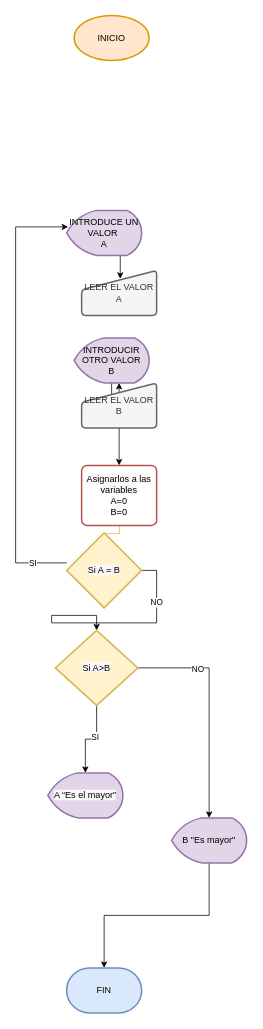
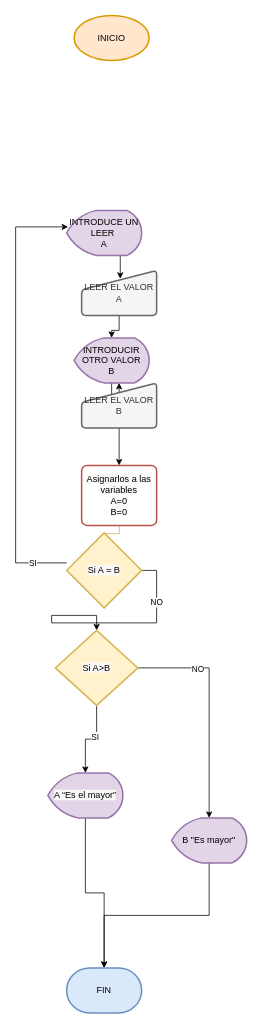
node "INTRODUCE UN VALOR A": label "INTRODUCE UN VALOR A" -> "INTRODUCE UN LEER A"
edge "LEER EL VALOR A" -> "INTRODUCIR OTRO VALOR B": added
edge "A “Es el mayor”" -> "FIN": added
